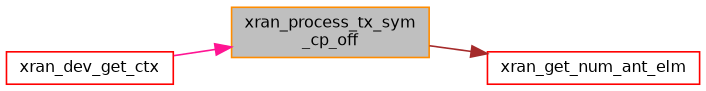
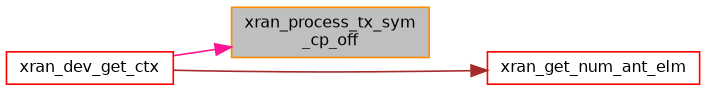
edge "xran_process_tx_sym _cp_off" -> "xran_get_num_ant_elm": now "xran_dev_get_ctx" -> "xran_get_num_ant_elm"
